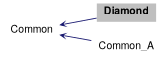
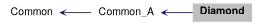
edge "Diamond" -> "Common": now "Diamond" -> "Common_A"
